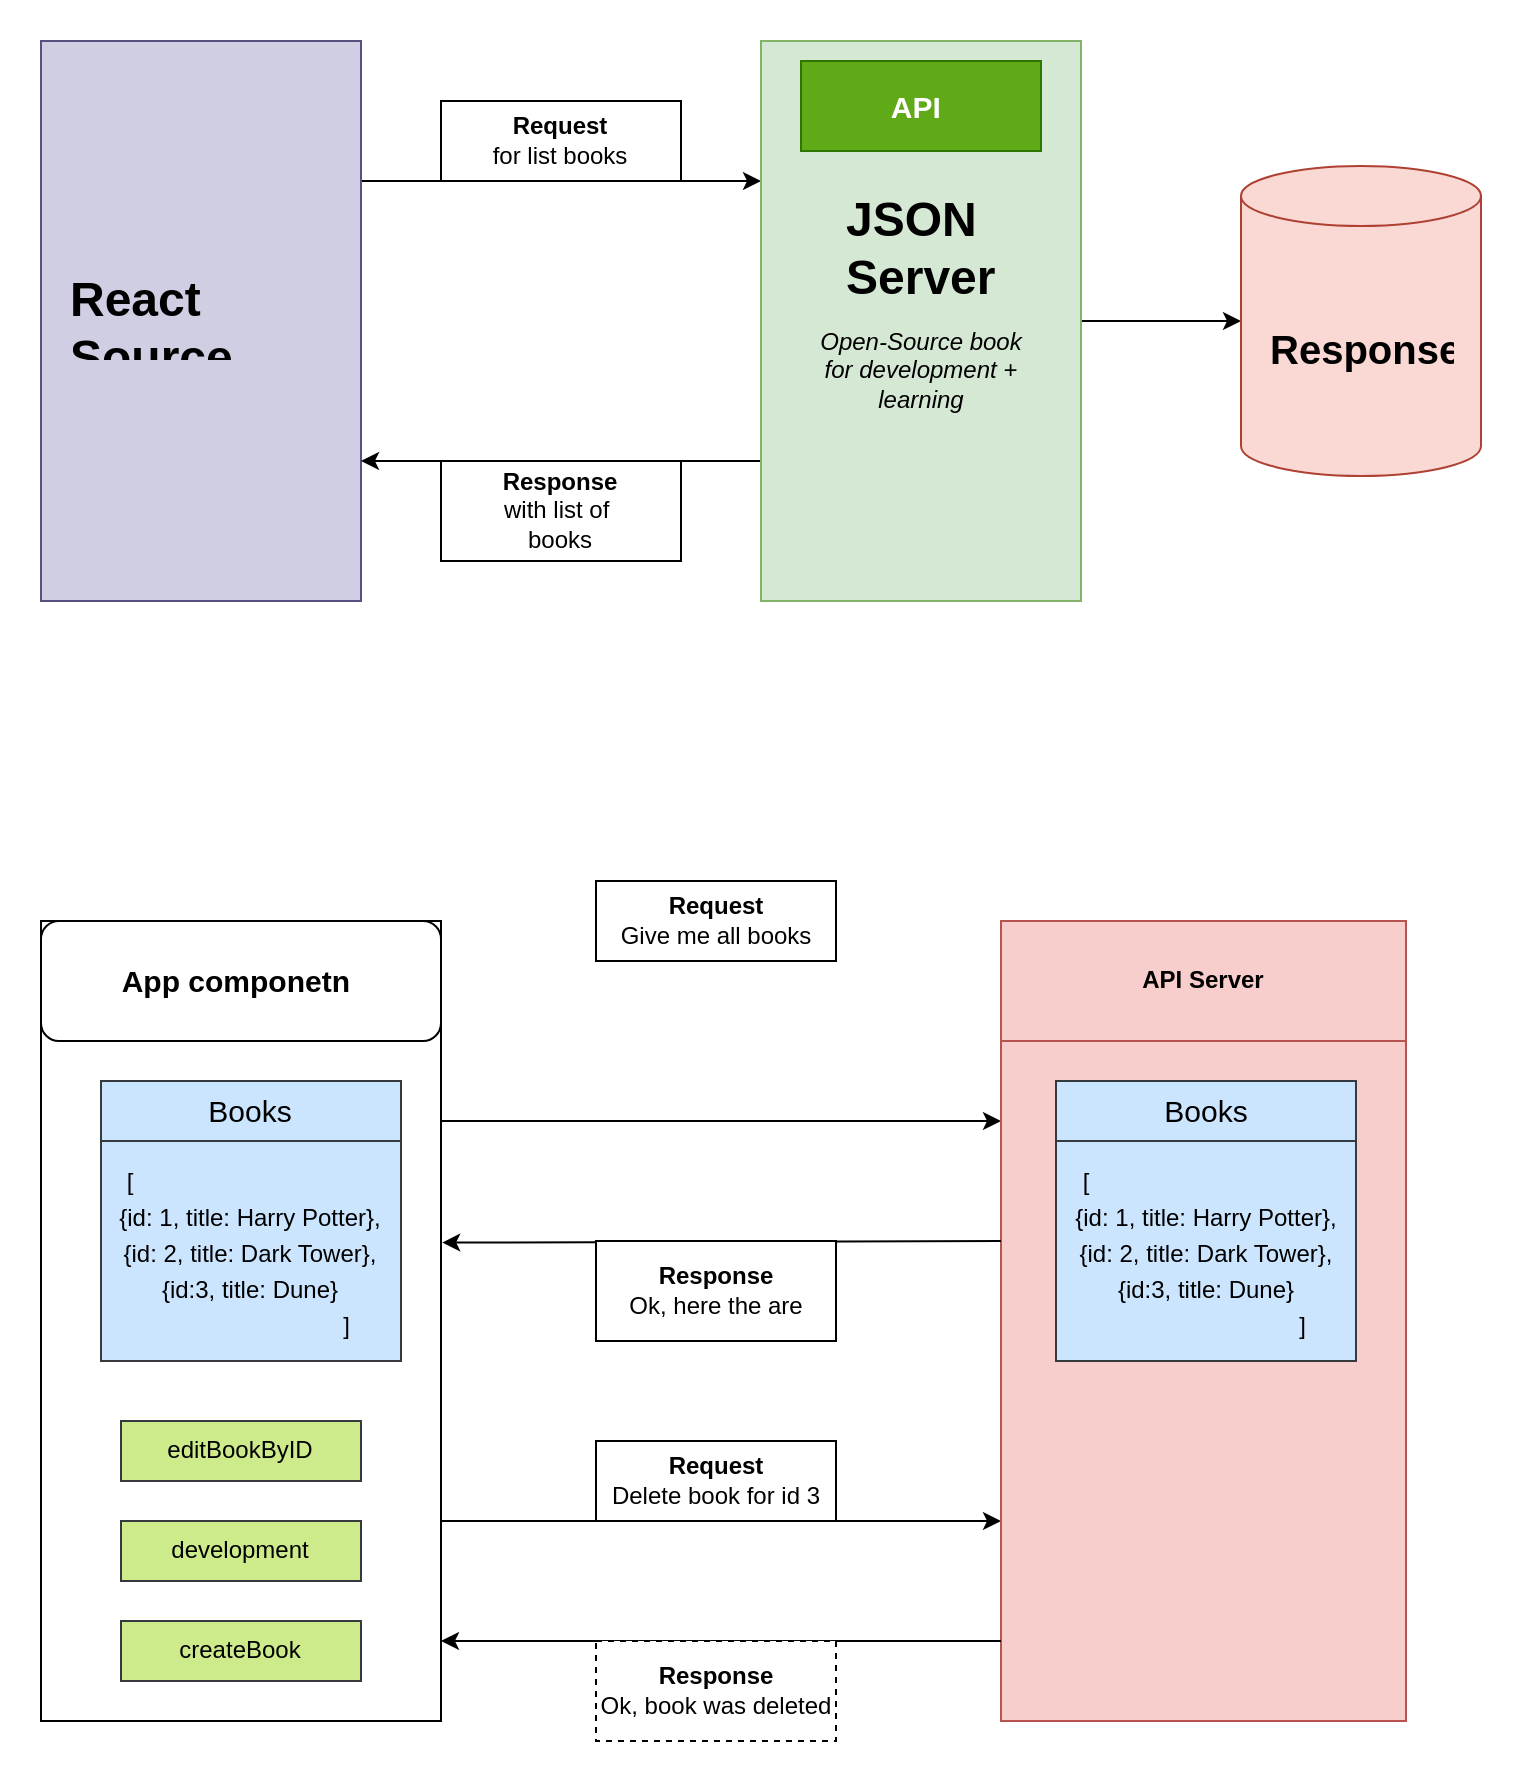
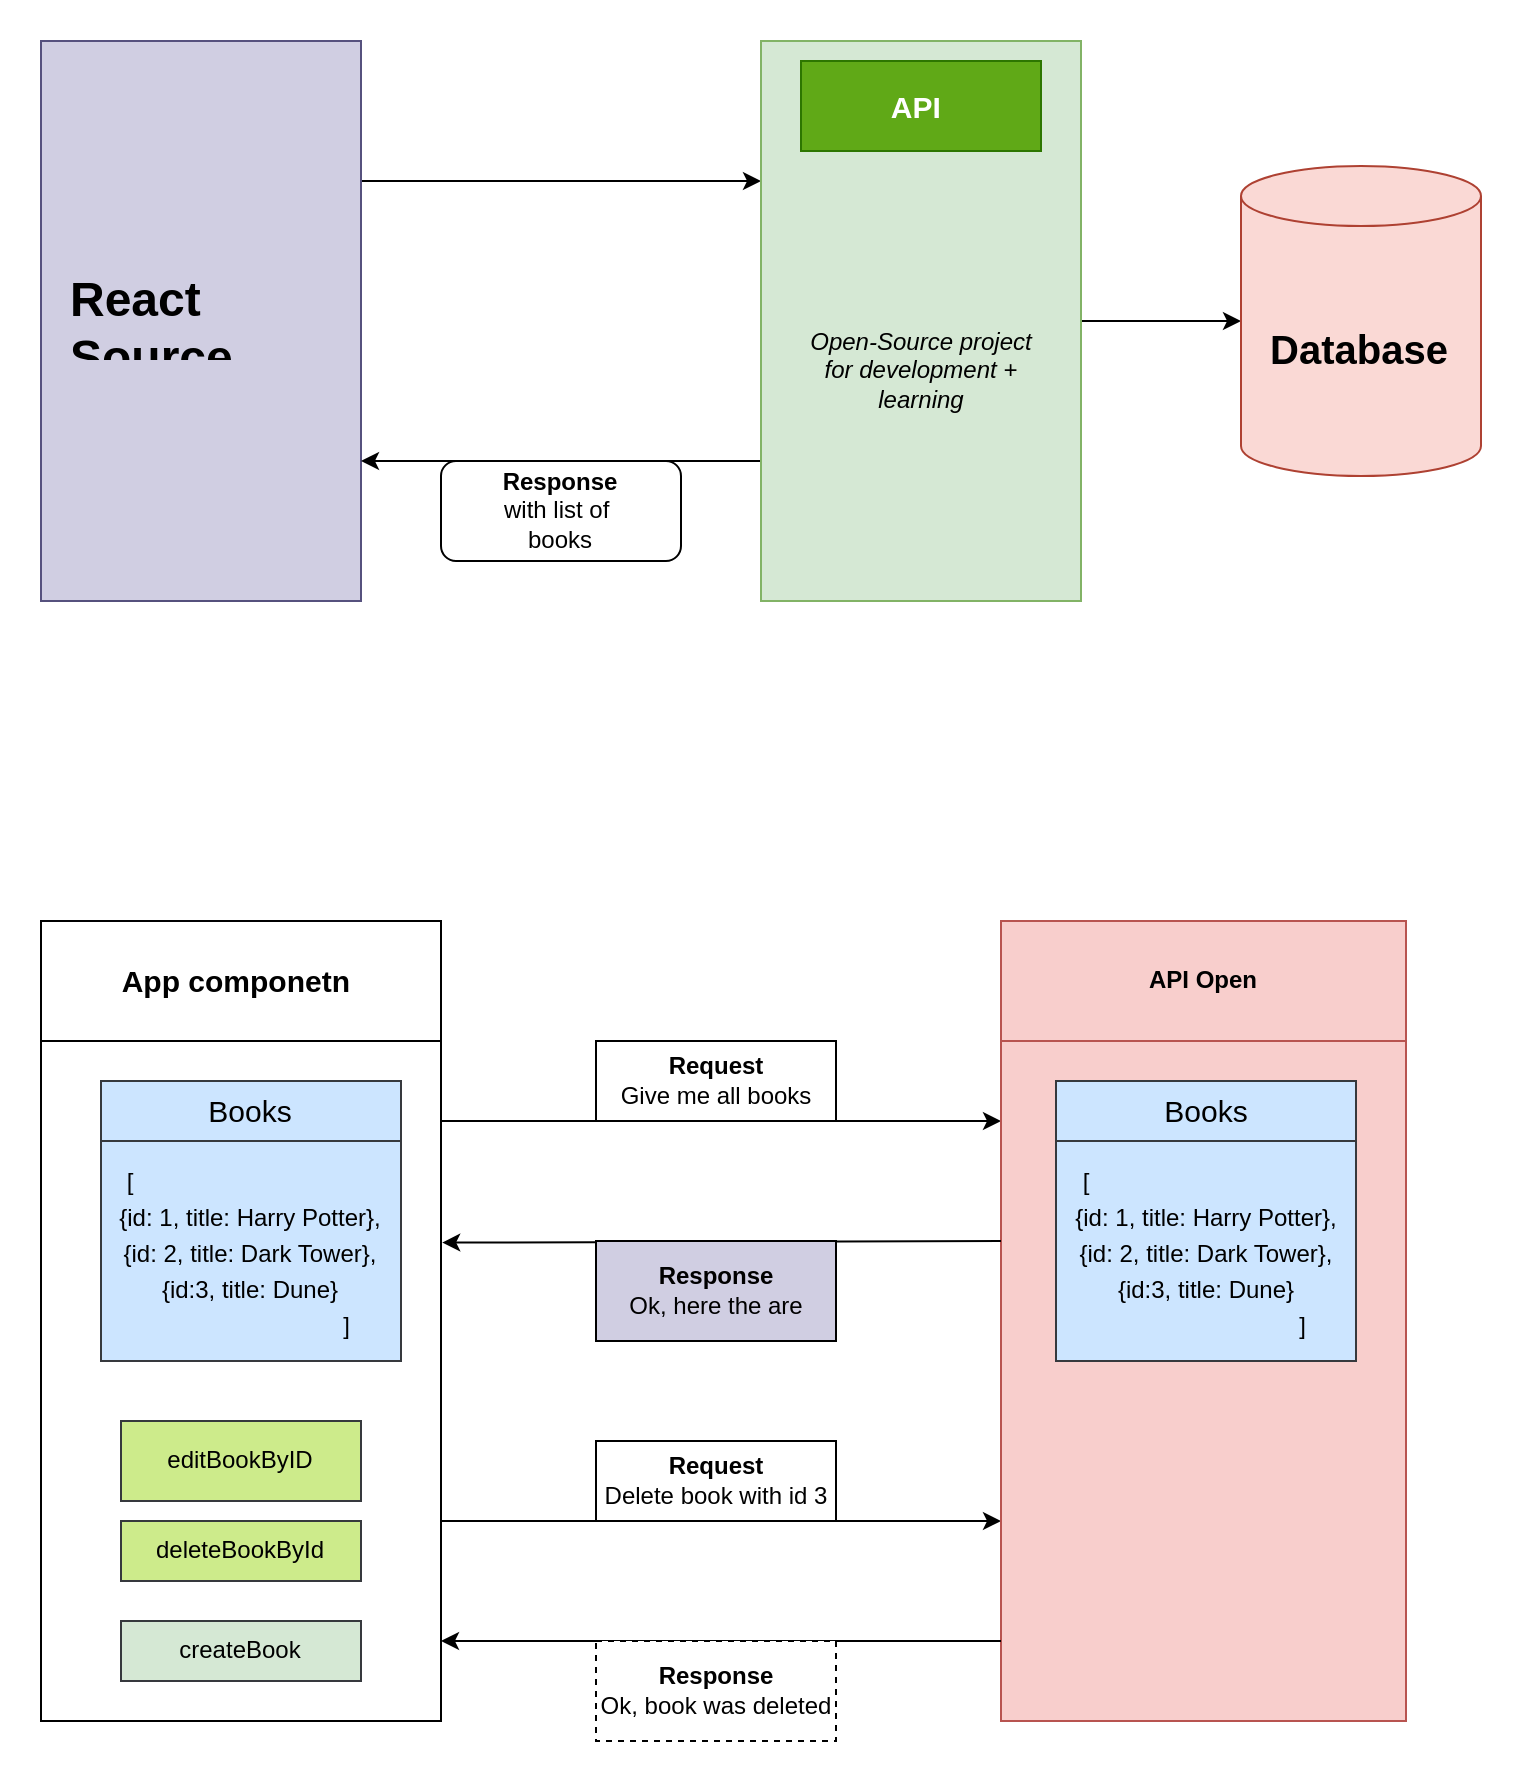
node "Request for list books": removed
node "JSON Server": removed
node "Response": label "Response" -> "Database"
node "Open-Source book for development + learning": label "Open-Source book for development + learning" -> "Open-Source project for development + learning"
node "Responsewith list of books": shape rectangle -> rounded rectangle
node "Request Give me all books": moved (716, 921) -> (716, 1081)
node "App componetn": shape rounded rectangle -> rectangle
node "API Server": label "API Server" -> "API Open"
node "Response Ok, here the are": fillcolor #ffffff -> #d0cee2
node "editBookByID": size 240x60 -> 240x80
node "Request Delete book for id 3": label "Request Delete book for id 3" -> "Request Delete book with id 3"
node "development": label "development" -> "deleteBookById"
node "createBook": fillcolor #cdeb8b -> #d5e8d4
